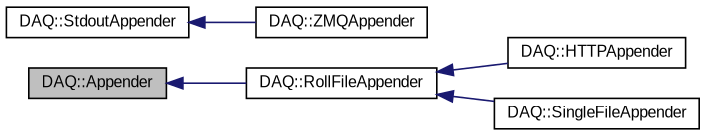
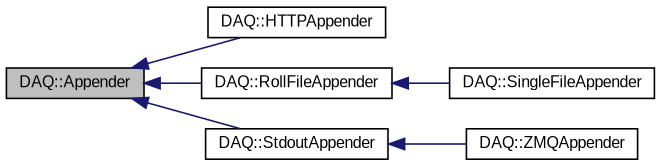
edge "DAQ::HTTPAppender" -> "DAQ::RollFileAppender": now "DAQ::HTTPAppender" -> "DAQ::Appender"
edge "DAQ::StdoutAppender" -> "DAQ::Appender": added
